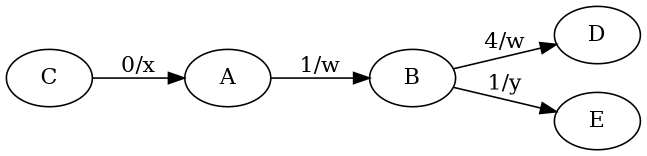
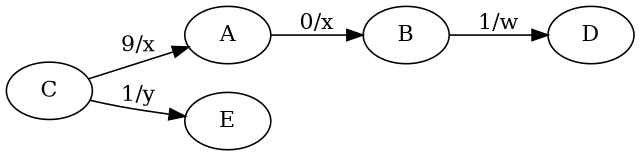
edge "B" -> "D": label "4/w" -> "1/w"
edge "C" -> "A": label "0/x" -> "9/x"
edge "A" -> "B": label "1/w" -> "0/x"
edge "B" -> "E": now "C" -> "E"
